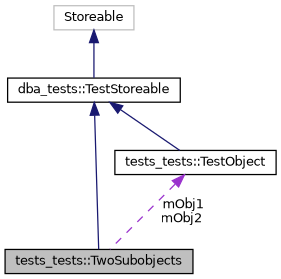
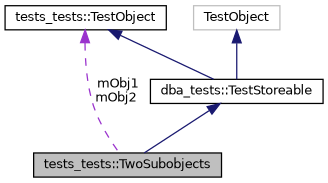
node "Storeable": label "Storeable" -> "TestObject"
edge "tests_tests::TestObject" -> "dba_tests::TestStoreable": reversed
